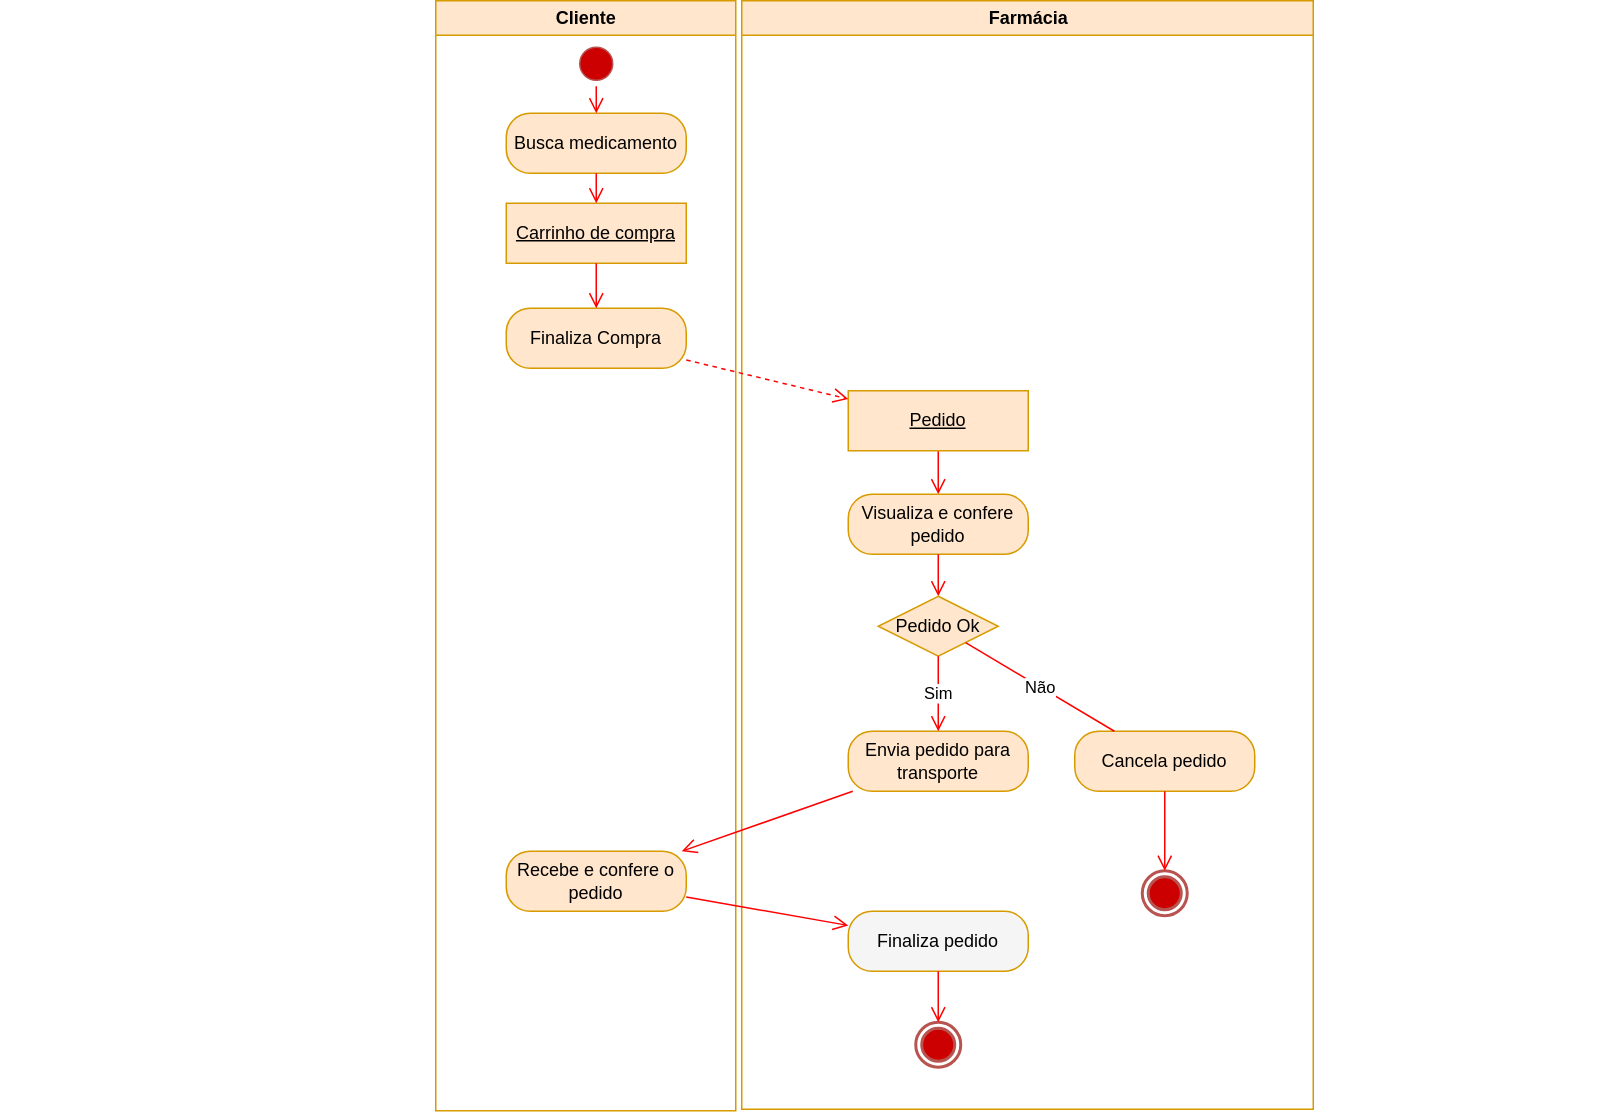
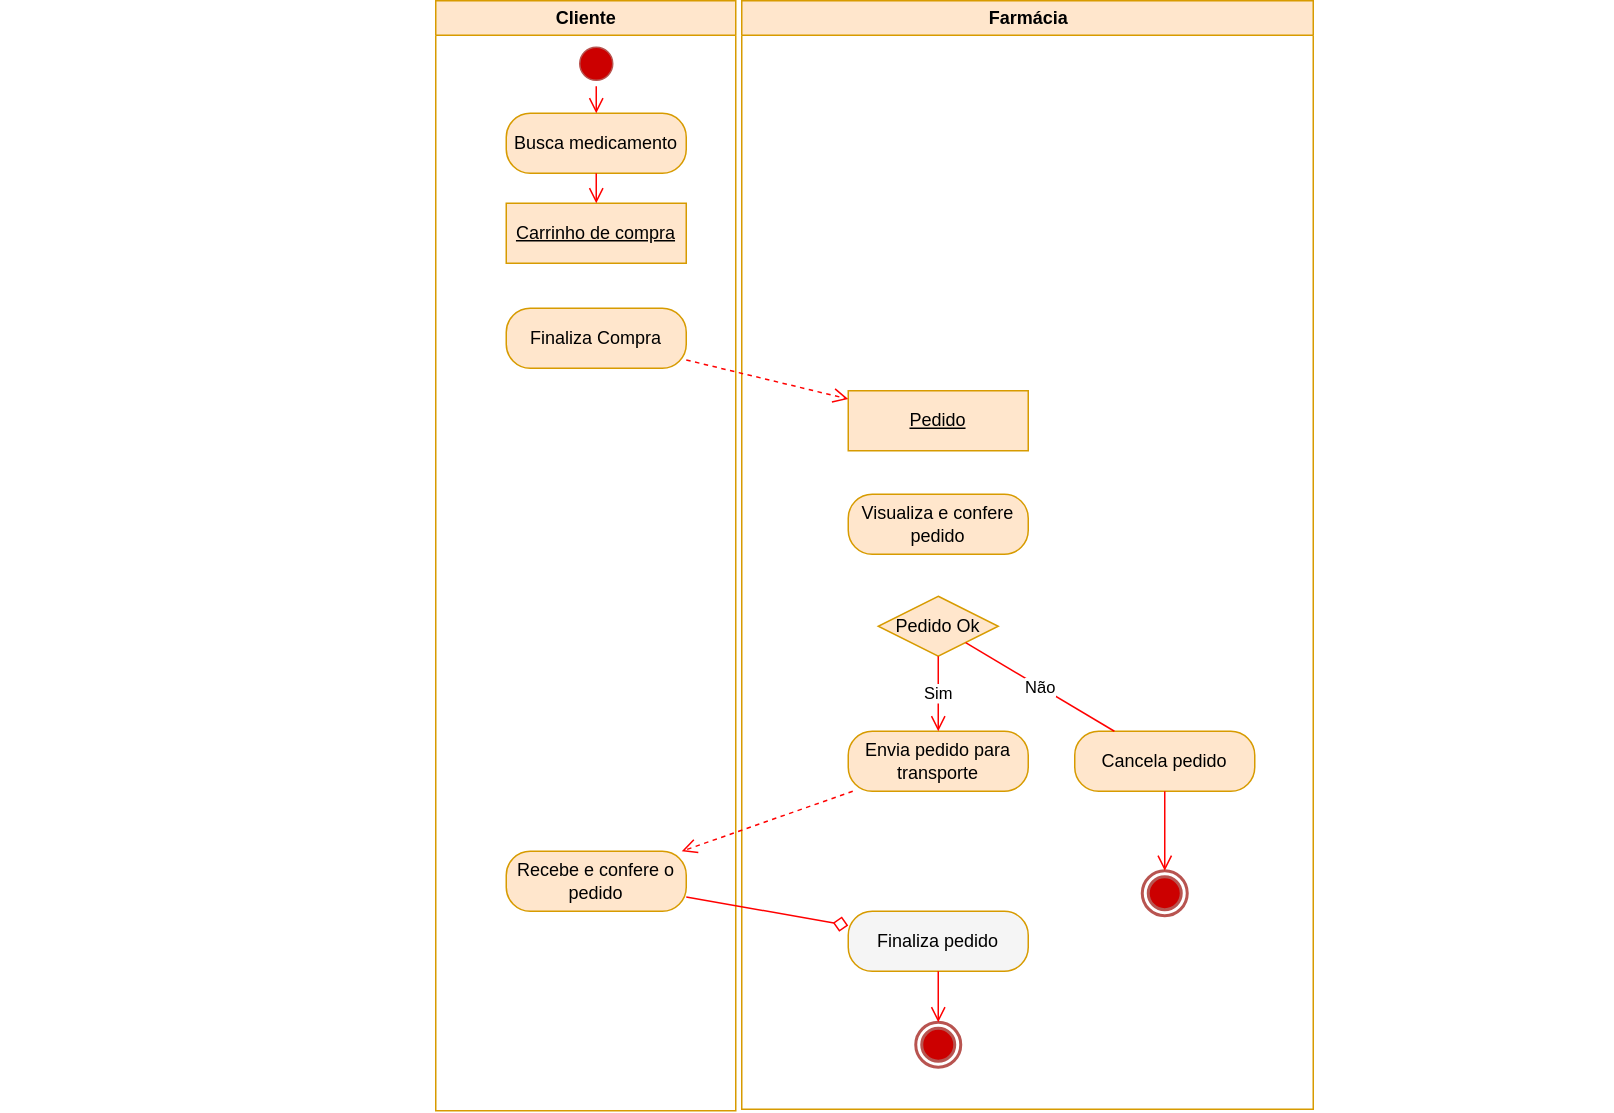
edge "Carrinho de compra" -> "Finaliza Compra": removed
edge "Pedido" -> "Visualiza e confere pedido": removed
edge "Visualiza e confere pedido" -> "Pedido Ok": removed
edge "Envia pedido para transporte" -> "Recebe e confere o pedido": style solid -> dashed
edge "Recebe e confere o pedido" -> "Finaliza pedido": arrowhead open -> diamond
